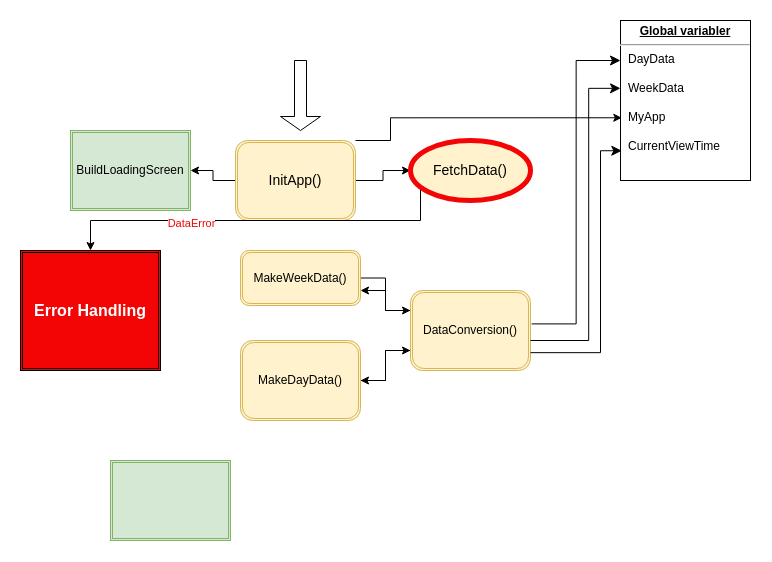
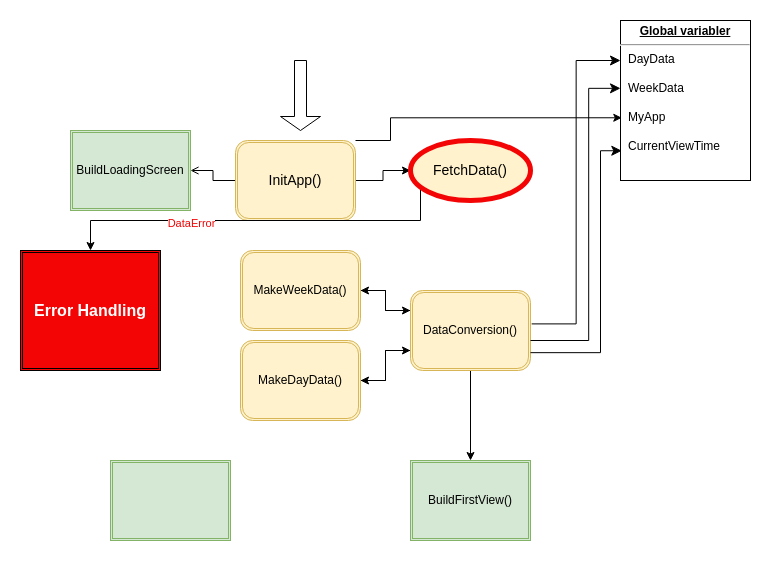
edge "InitApp()" -> "BuildLoadingScreen": arrowhead classic -> open
node "MakeWeekData()": size 120x55 -> 120x80
edge "DataConversion()" -> "BuildFirstView()": added
node "BuildFirstView()": added
